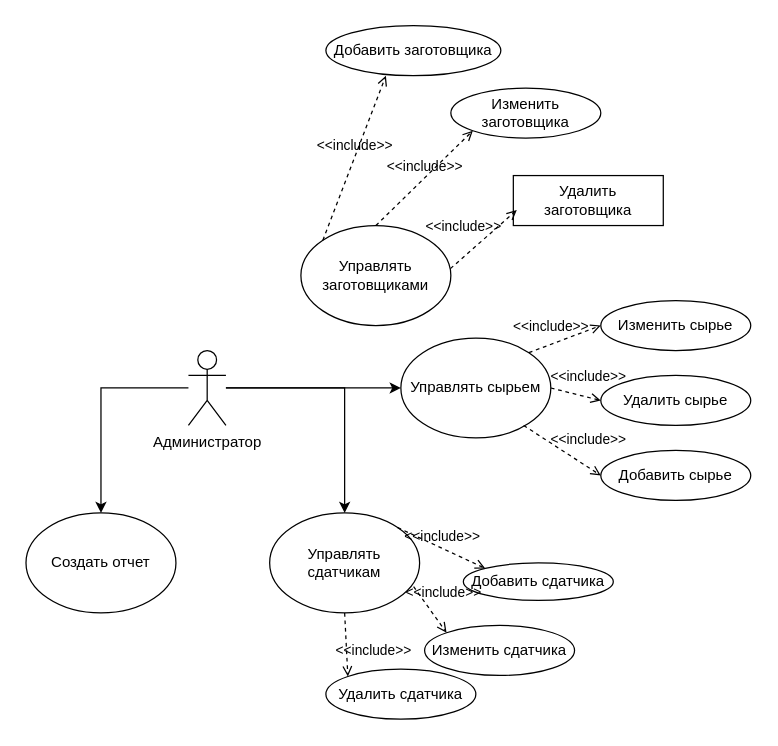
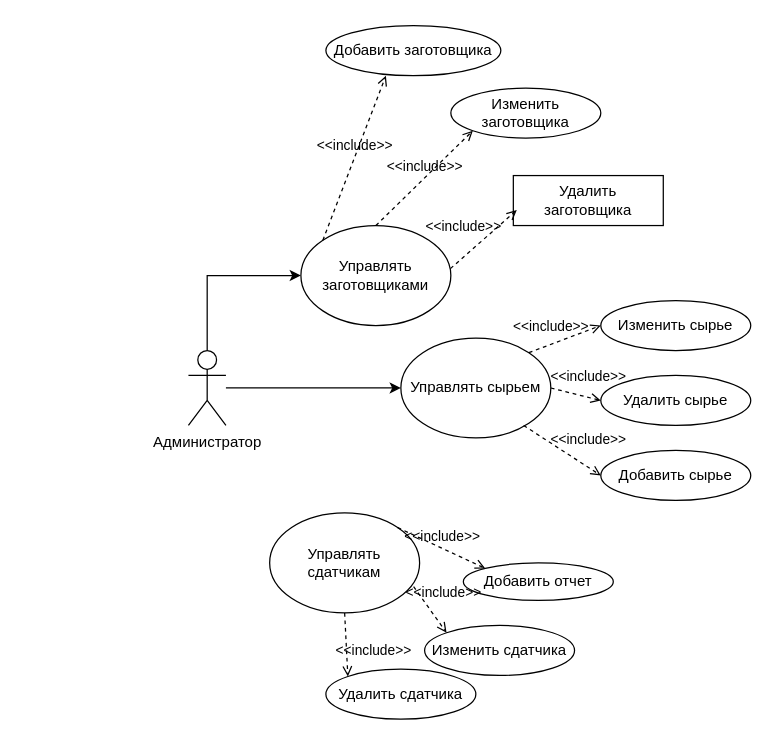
edge "Администратор" -> "Управлять заготовщиками": added
edge "Администратор" -> "Создать отчет": removed
edge "Администратор" -> "Управлять сдатчикам": removed
node "Создать отчет": removed
node "Добавить сдатчика": label "Добавить сдатчика" -> "Добавить отчет"
